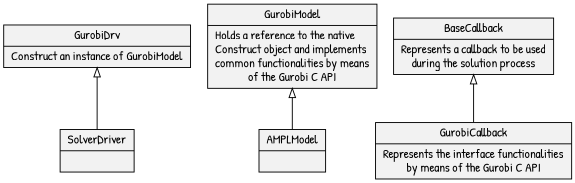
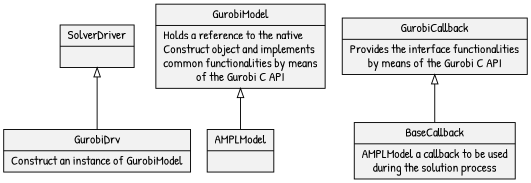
node "BaseCallback": text "Represents a callback to be used" -> "AMPLModel a callback to be used"
edge "SolverDriver" -> "GurobiDrv": reversed
edge "GurobiCallback" -> "BaseCallback": reversed
node "GurobiCallback": text "Represents the interface functionalities" -> "Provides the interface functionalities"
